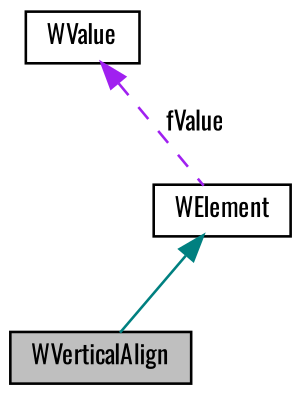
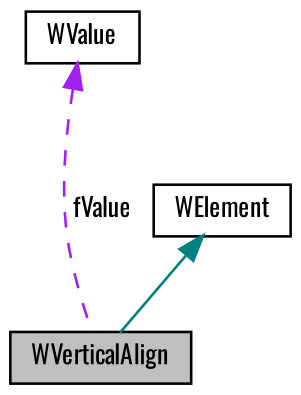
edge "WElement" -> "WValue": now "WVerticalAlign" -> "WValue"
